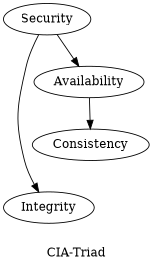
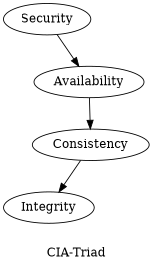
edge "Security" -> "Integrity": now "Consistency" -> "Integrity"
